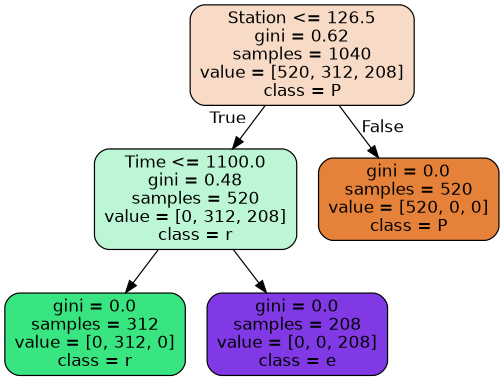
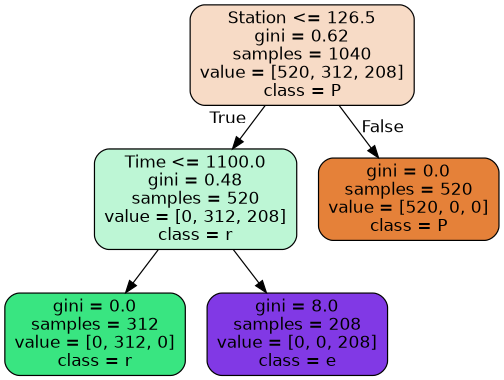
node "gini = 0.0 samples = 208 value = [0, 0, 208] class = e": label "gini = 0.0 samples = 208 value = [0, 0, 208] class = e" -> "gini = 8.0 samples = 208 value = [0, 0, 208] class = e"
